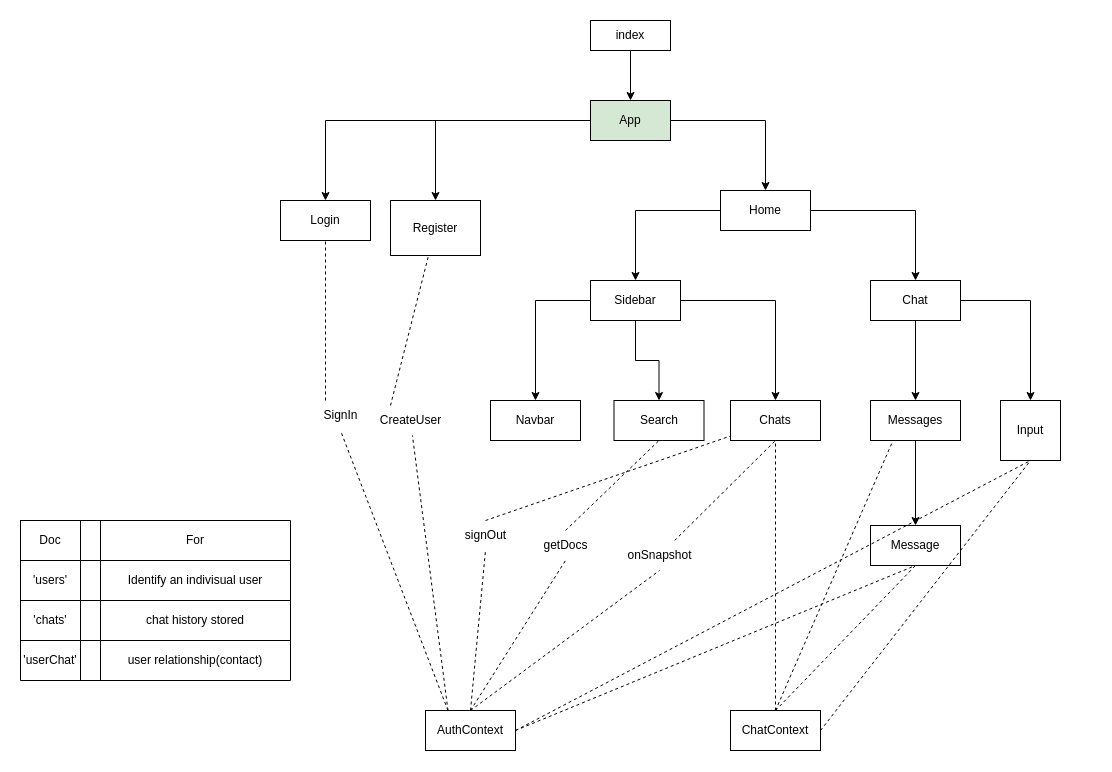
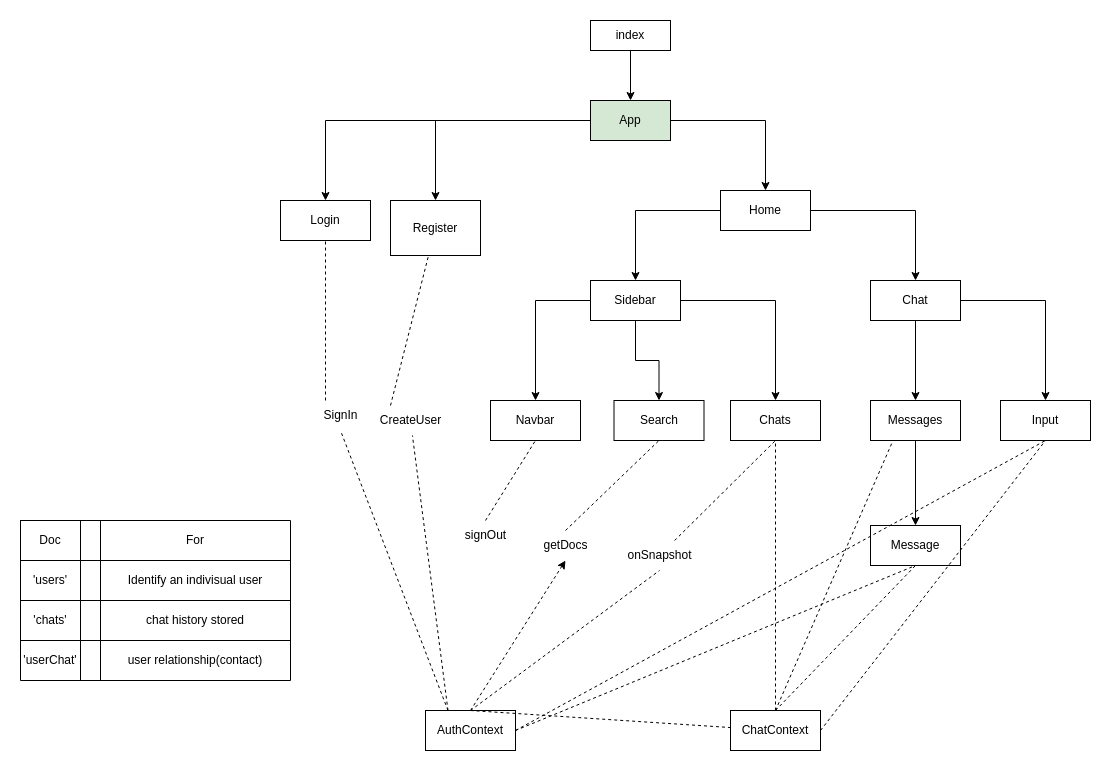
node "Input": size 60x60 -> 90x40
edge "Chats" -- "signOut": now "Navbar" -- "signOut"
edge "getDocs" -- "AuthContext": arrowhead none -> classic
edge "signOut" -- "AuthContext": now "ChatContext" -- "AuthContext"
